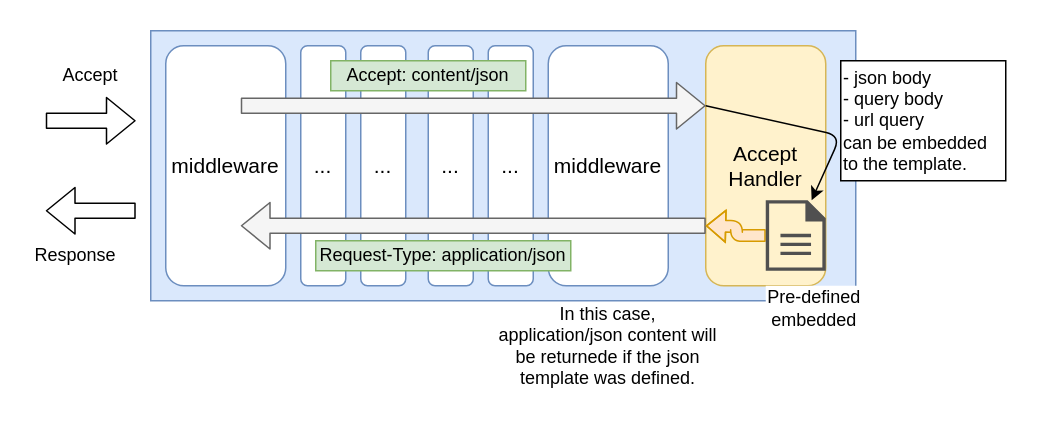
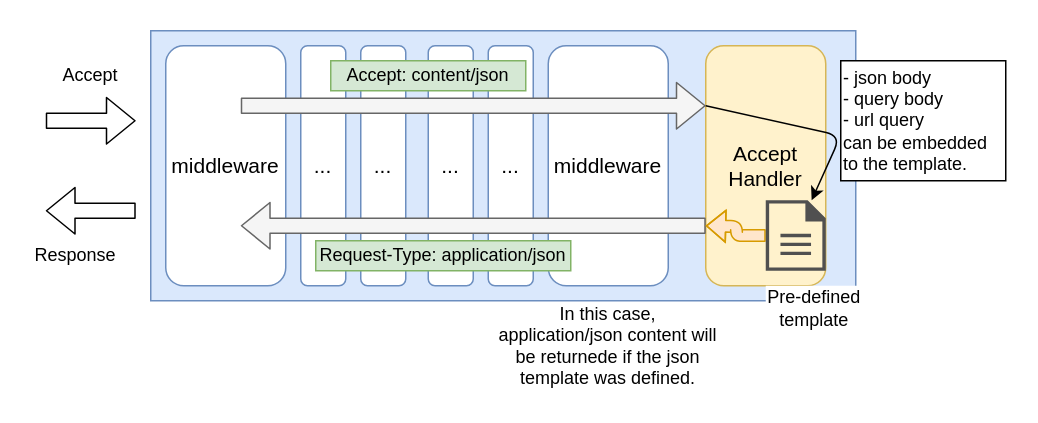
node "Pre-defined embedded": label "Pre-defined embedded" -> "Pre-defined template"
